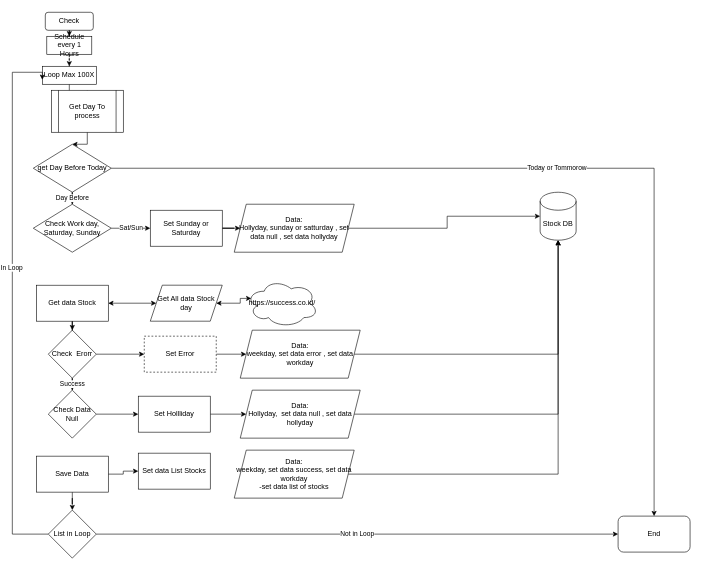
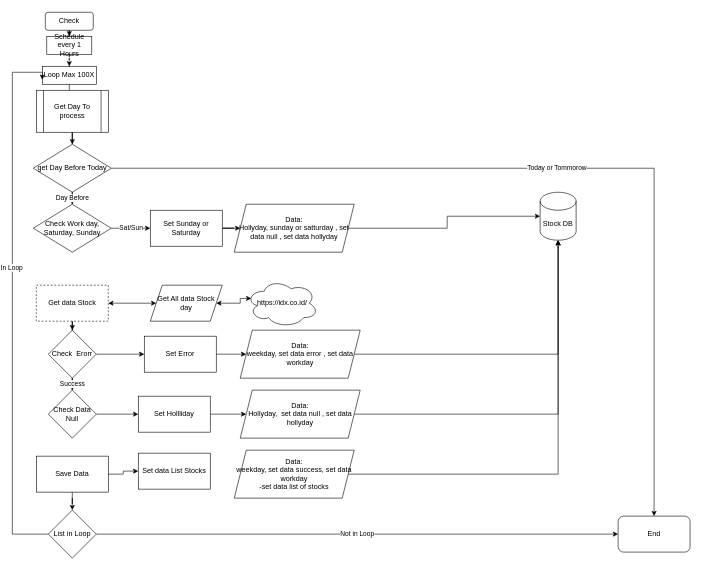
node "Get Day To process": moved (87, 111) -> (72, 111)
node "Get data Stock": style solid -> dashed
node "https://success.co.id/": label "https://success.co.id/" -> "https://idx.co.id/"
node "Set Error": style dashed -> solid
